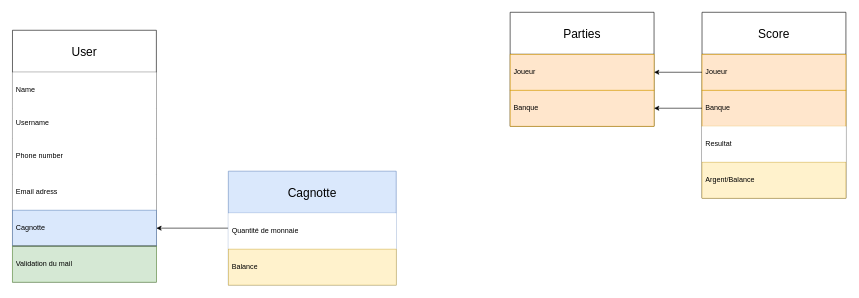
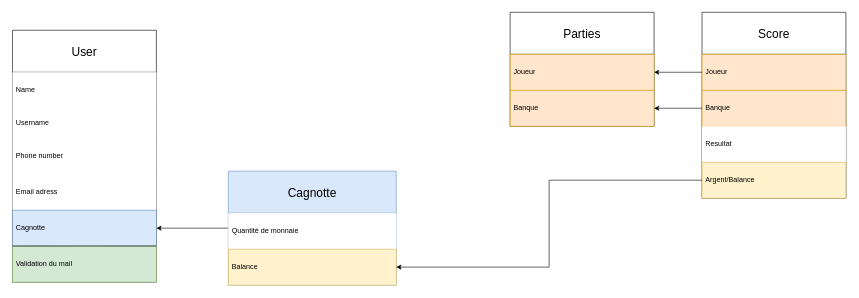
edge "Argent/Balance" -> "Balance": added
